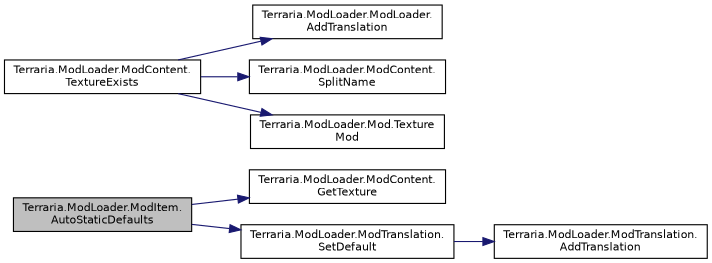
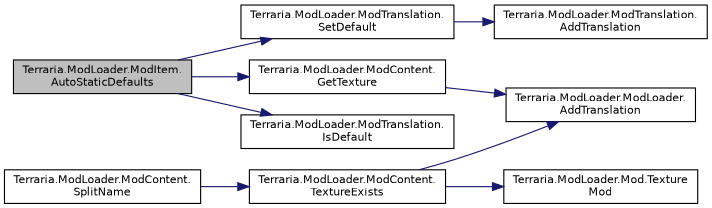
edge "Terraria.ModLoader.ModContent. TextureExists" -> "Terraria.ModLoader.ModContent. SplitName": reversed
edge "Terraria.ModLoader.ModContent. GetTexture" -> "Terraria.ModLoader.ModLoader. AddTranslation": added
node "Terraria.ModLoader.ModTranslation. IsDefault": added
